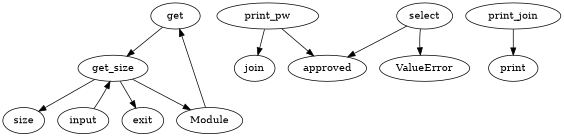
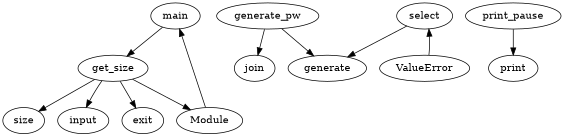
node "get": label "get" -> "main"
node "print_pw": label "print_pw" -> "generate_pw"
node "print_join": label "print_join" -> "print_pause"
edge "select" -> "ValueError": reversed
node "approved": label "approved" -> "generate"
edge "input" -> "get_size": reversed
